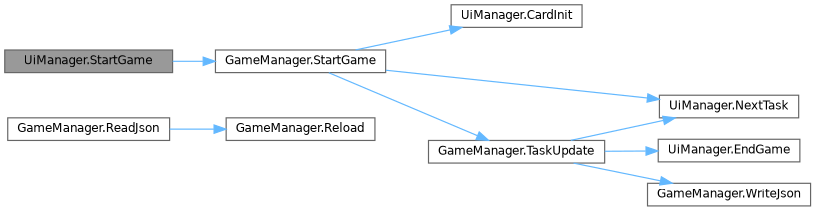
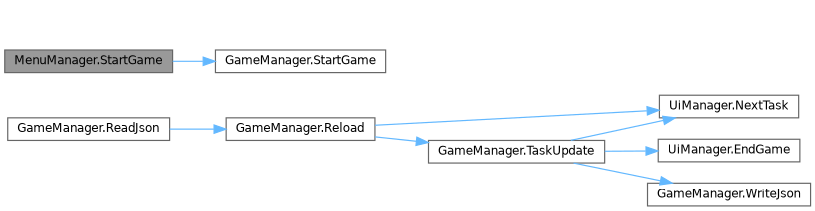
node "UiManager.CardInit": removed
node "UiManager.StartGame": label "UiManager.StartGame" -> "MenuManager.StartGame"
edge "GameManager.StartGame" -> "UiManager.NextTask": now "GameManager.Reload" -> "UiManager.NextTask"
edge "GameManager.StartGame" -> "GameManager.TaskUpdate": now "GameManager.Reload" -> "GameManager.TaskUpdate"
